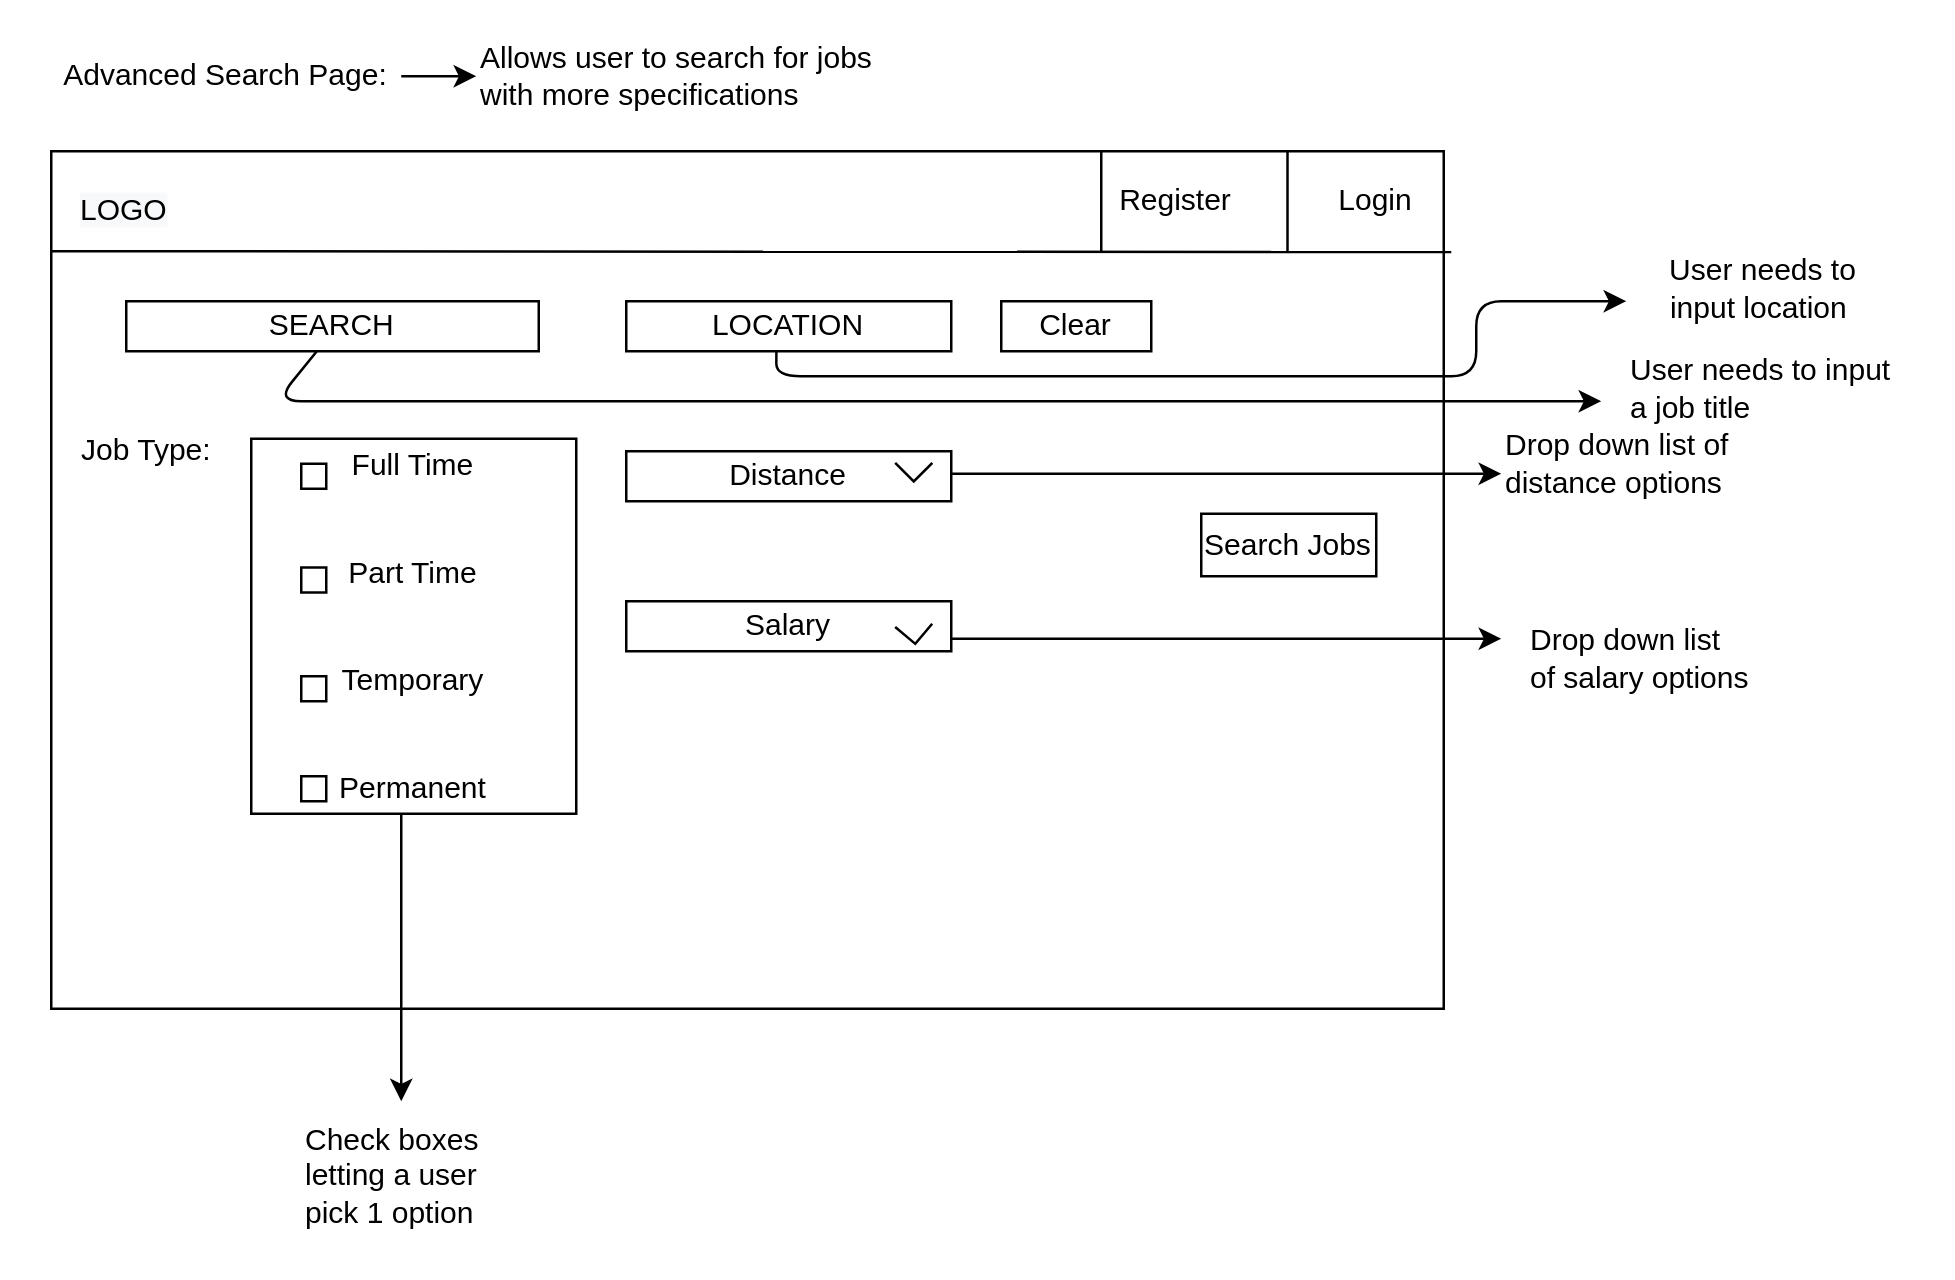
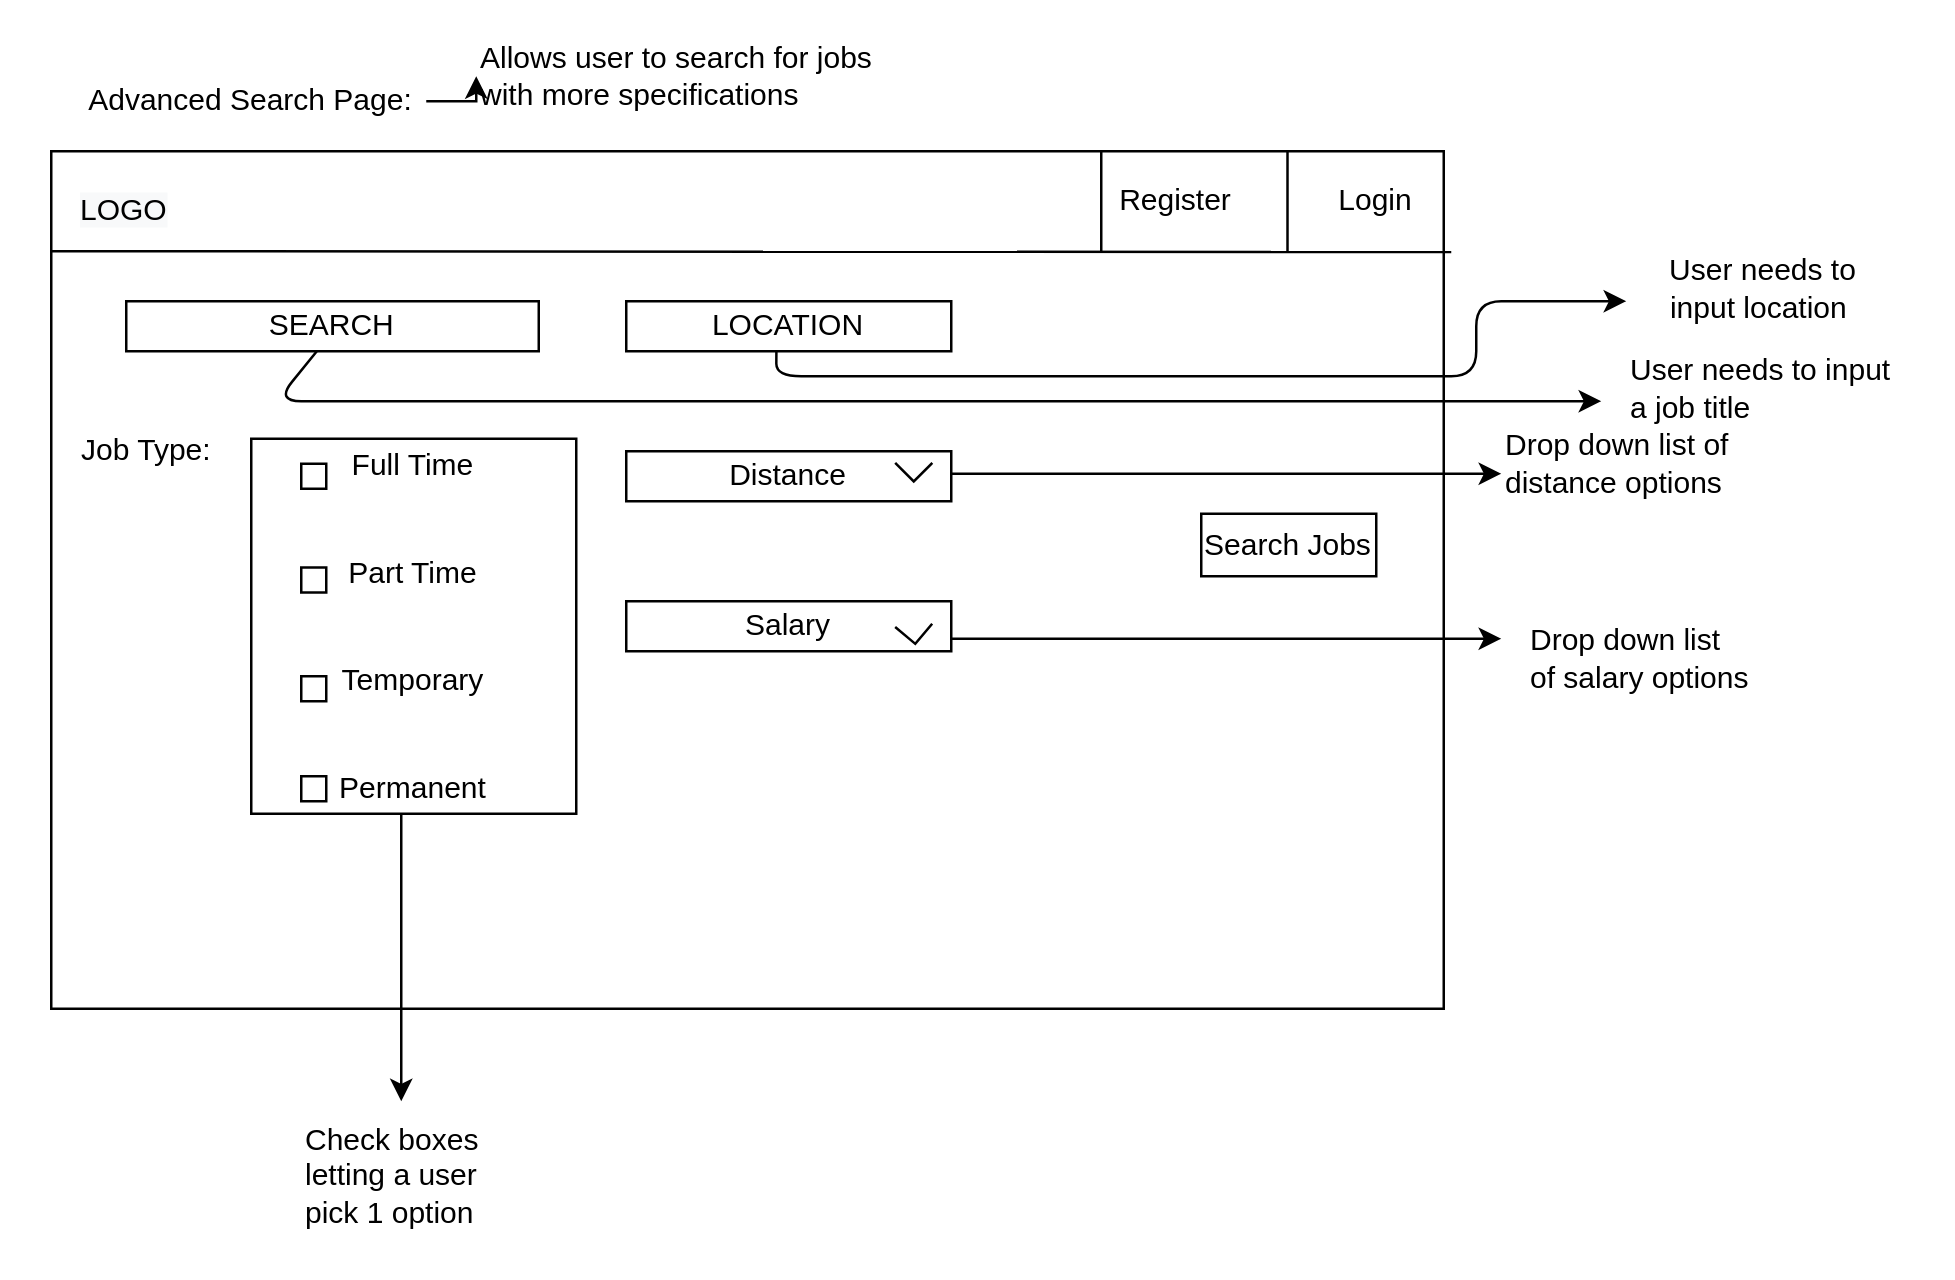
node "Advanced Search Page:": moved (226, 76) -> (251, 101)
node "Clear": removed
